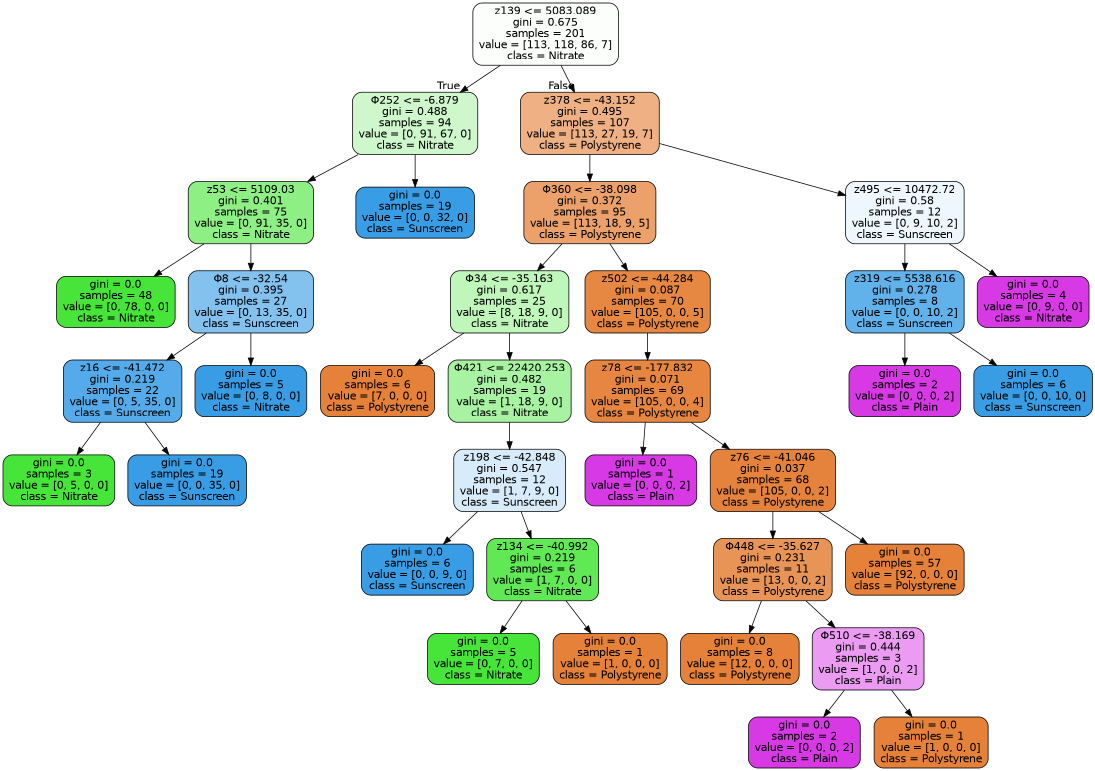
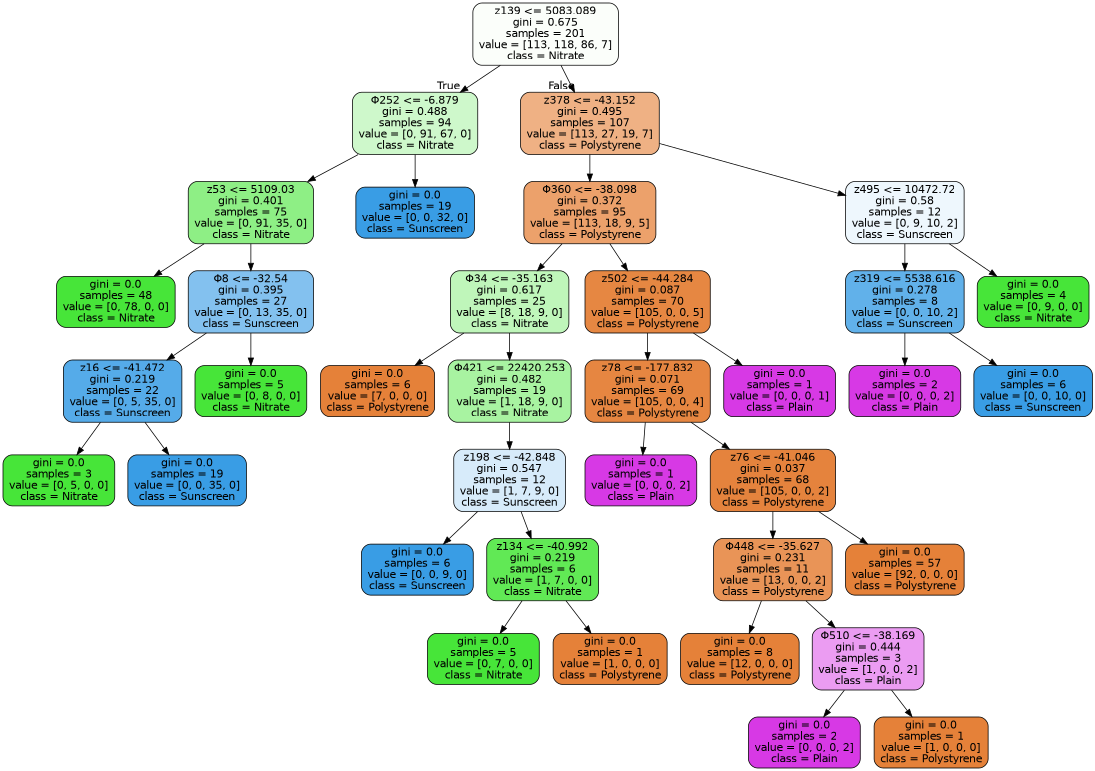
node "gini = 0.0 samples = 4 value = [0, 9, 0, 0] class = Nitrate": fillcolor #d739e5 -> #47e539
node "gini = 0.0 samples = 5 value = [0, 8, 0, 0] class = Nitrate": fillcolor #399de5 -> #47e539
node "gini = 0.0 samples = 1 value = [0, 0, 0, 1] class = Plain": added
